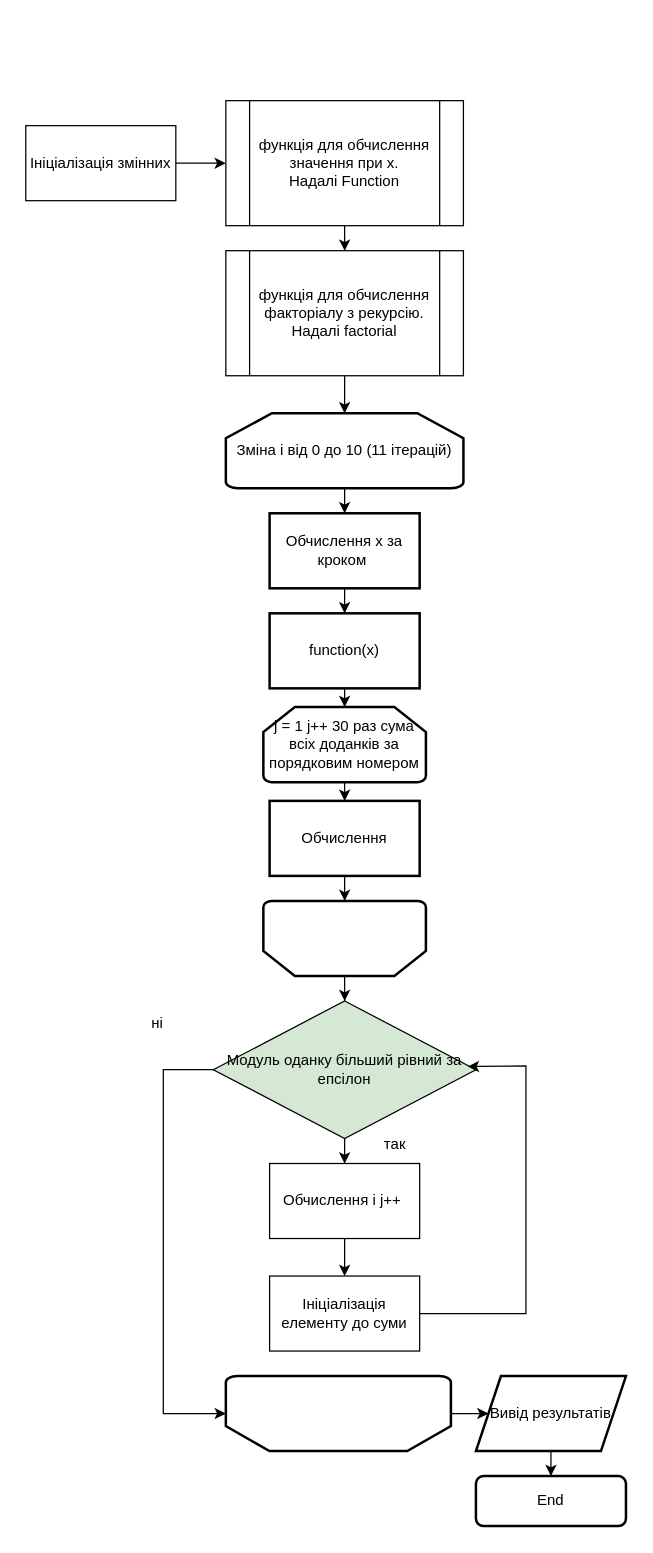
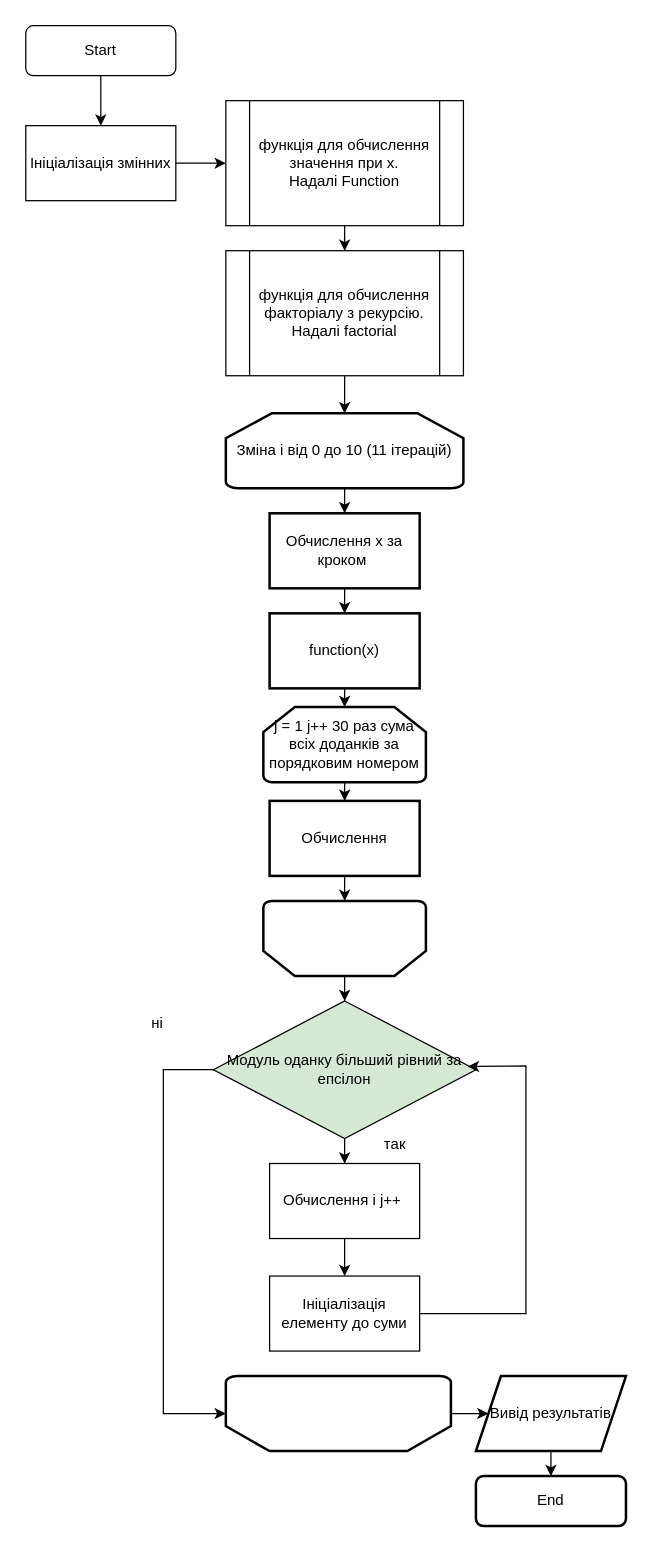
node "Start": added
edge "Start" -> "Ініціалізація змінних": added
